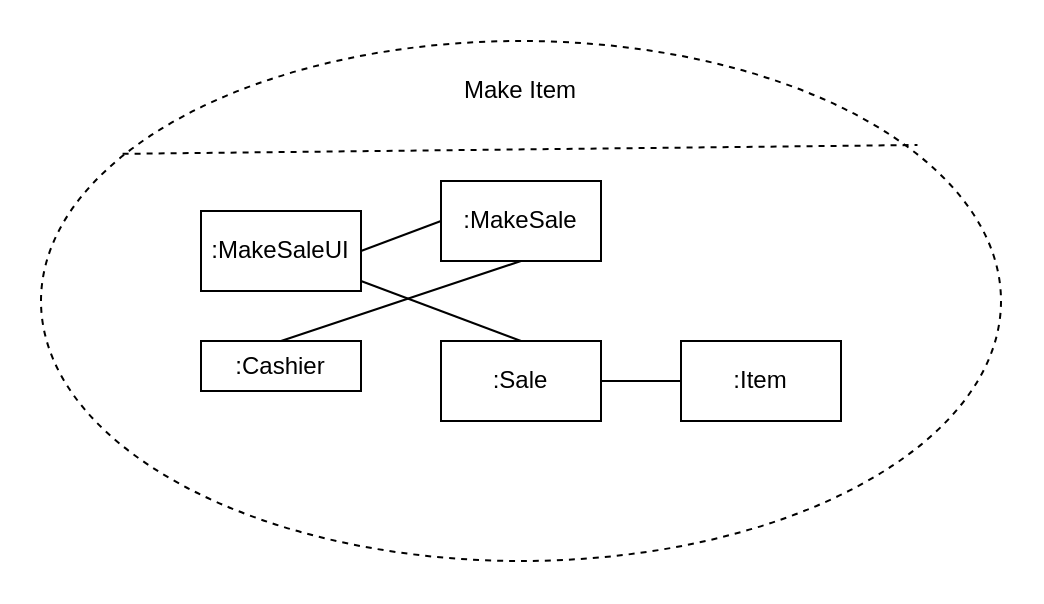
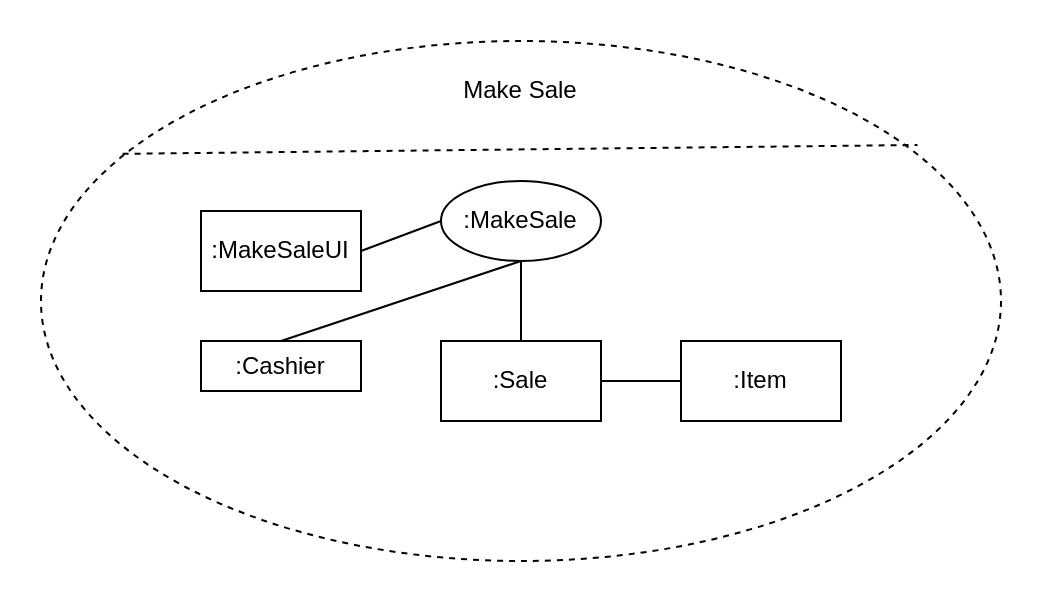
node "Make Item": label "Make Item" -> "Make Sale"
node ":MakeSale": shape rectangle -> ellipse
edge ":MakeSaleUI" -- ":Sale": now ":MakeSale" -- ":Sale"
